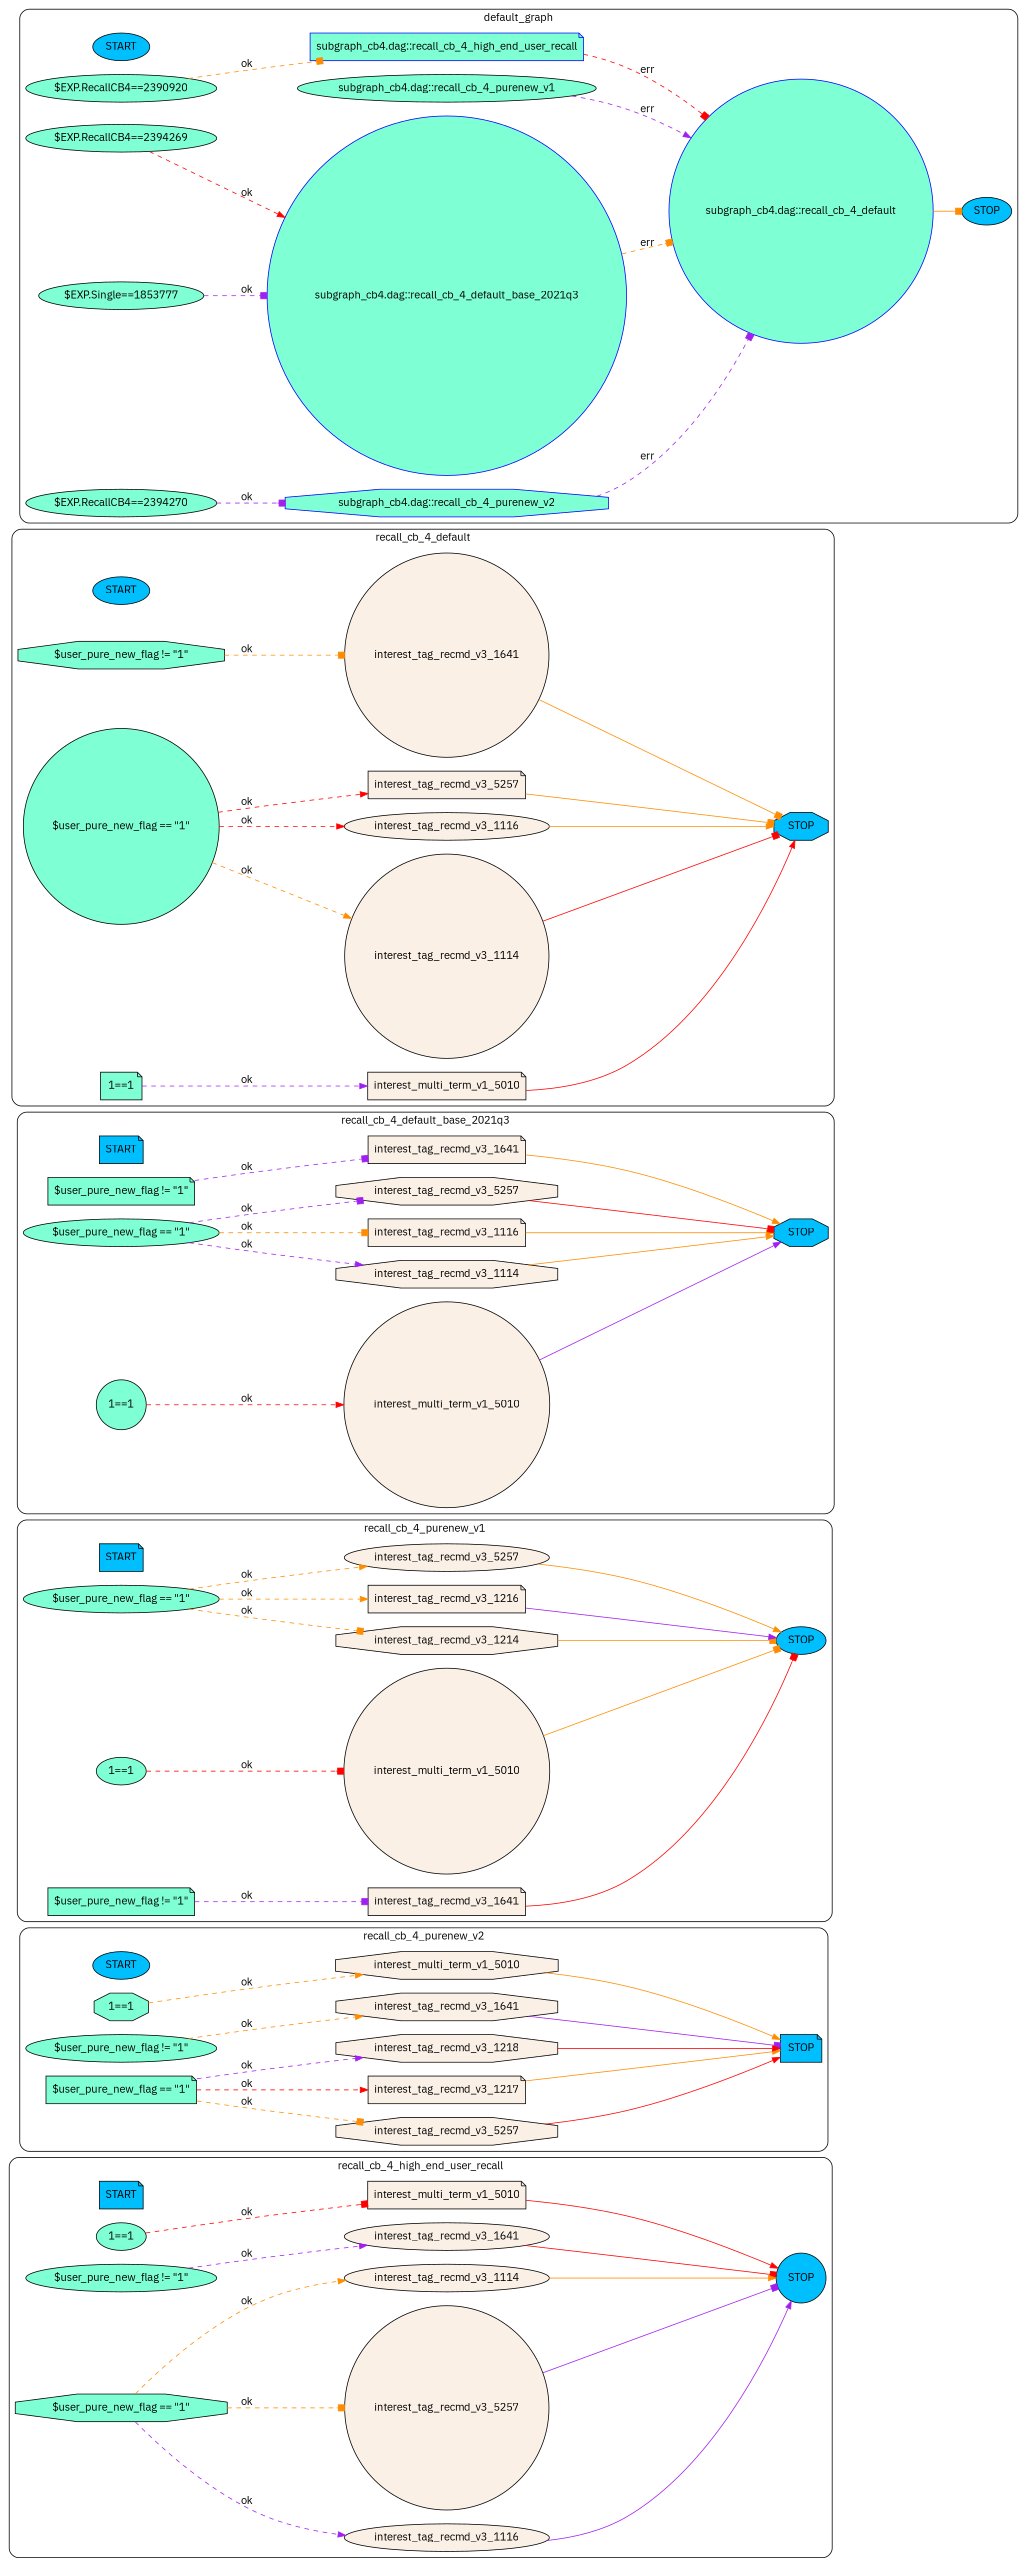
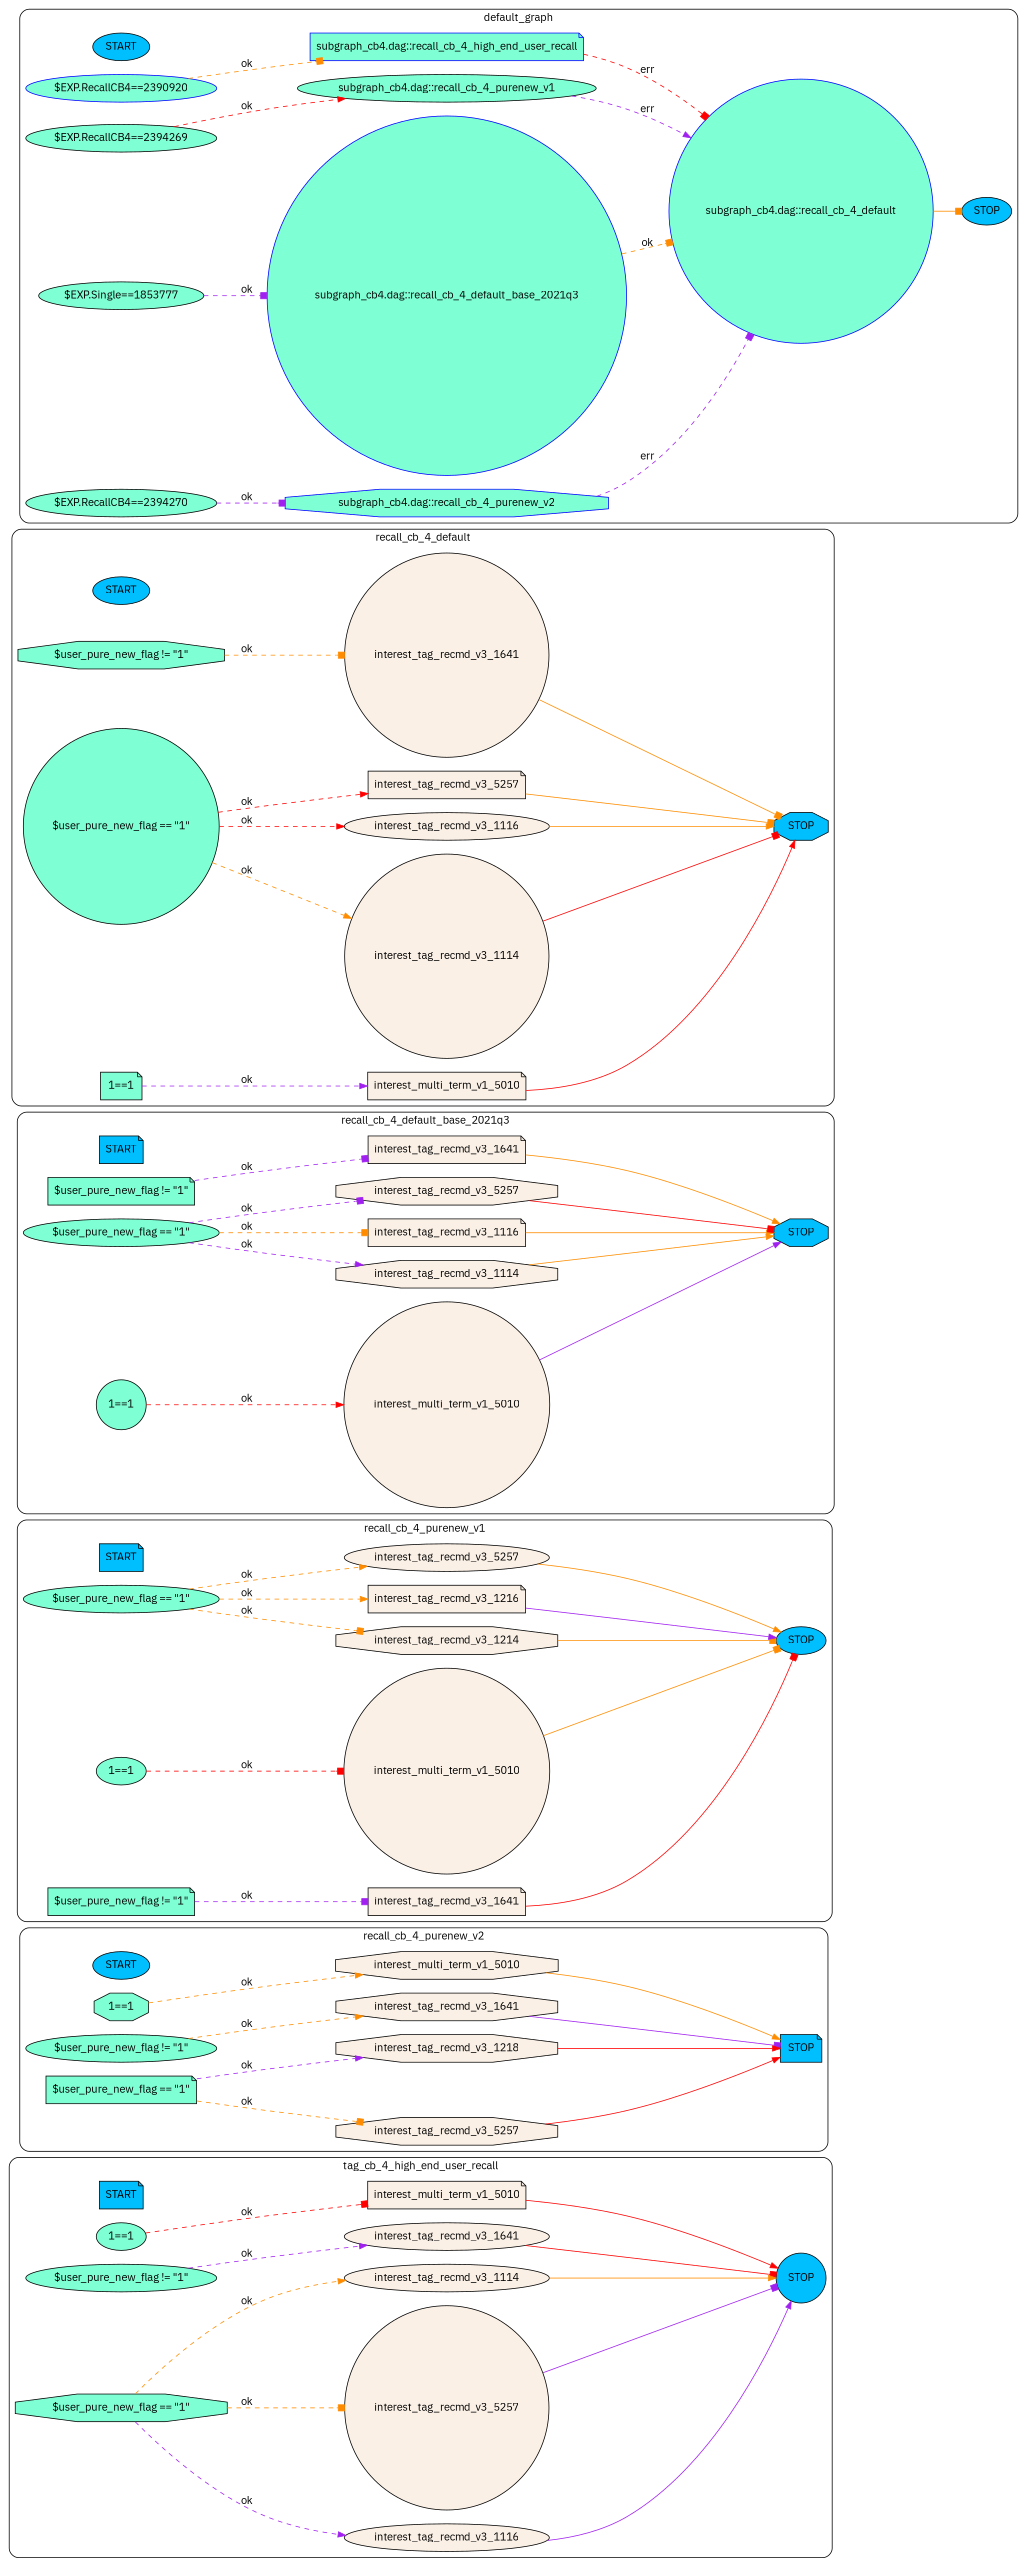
node "$EXP.RecallCB4==2390920": color black -> blue
edge "$EXP.RecallCB4==2394269" -> "subgraph_cb4.dag::recall_cb_4_default_base_2021q3": now "$EXP.RecallCB4==2394269" -> "subgraph_cb4.dag::recall_cb_4_purenew_v1"
edge "subgraph_cb4.dag::recall_cb_4_default_base_2021q3" -> "subgraph_cb4.dag::recall_cb_4_default": label "err" -> "ok"
node "interest_tag_recmd_v3_1217": removed
cluster "recall_cb_4_high_end_user_recall": label "recall_cb_4_high_end_user_recall" -> "tag_cb_4_high_end_user_recall"
